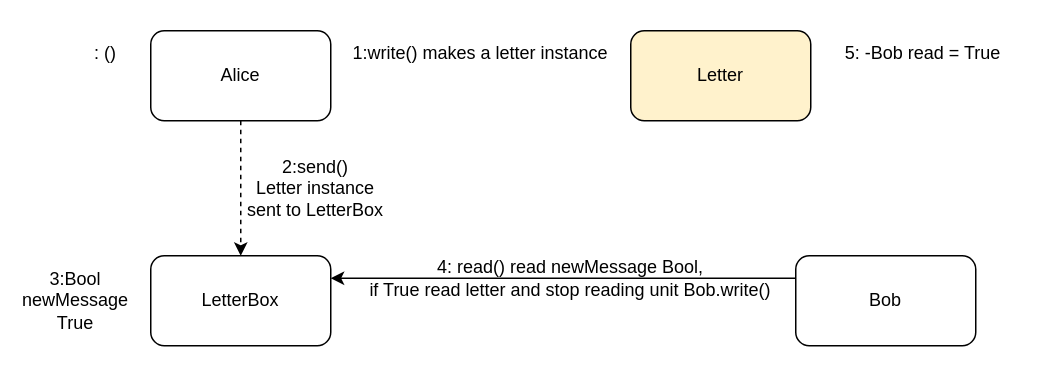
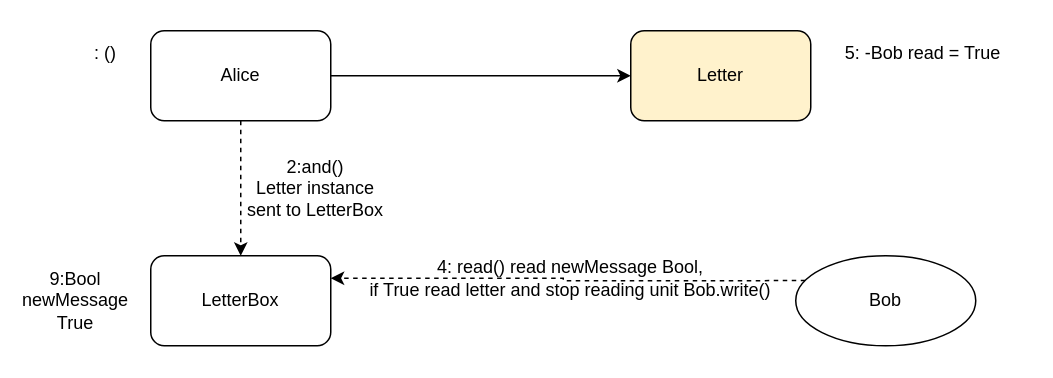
node "1:write() makes a letter instance": removed
edge "Alice" -> "Letter": added
node "2:send() Letter instance sent to LetterBox": label "2:send() Letter instance sent to LetterBox" -> "2:and() Letter instance sent to LetterBox"
edge "Bob" -> "LetterBox": style solid -> dashed
node "3:Bool newMessage True": label "3:Bool newMessage True" -> "9:Bool newMessage True"
node "Bob": shape rounded rectangle -> ellipse
